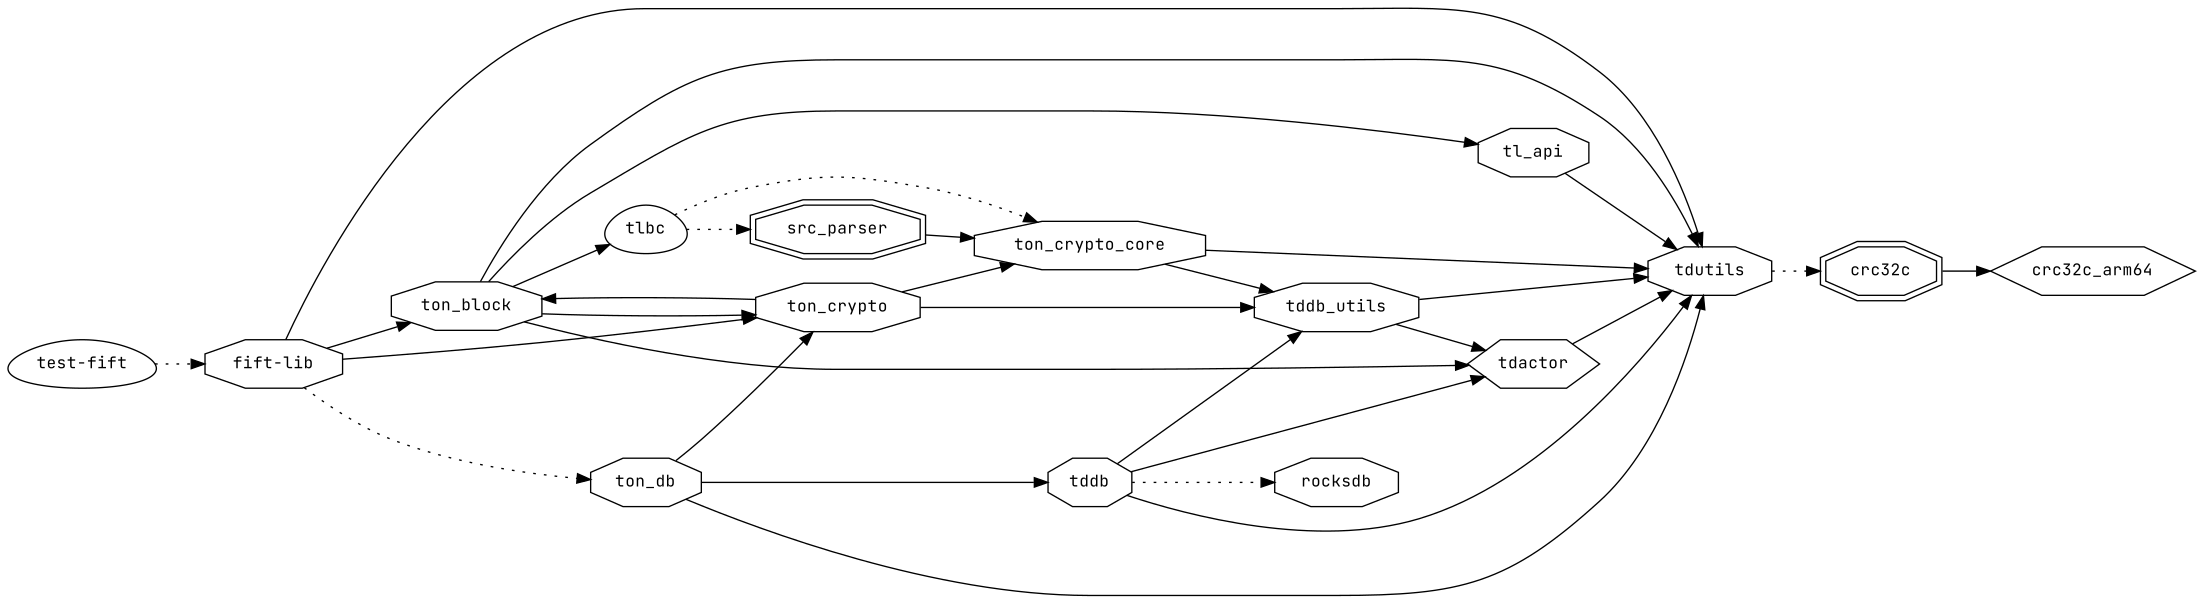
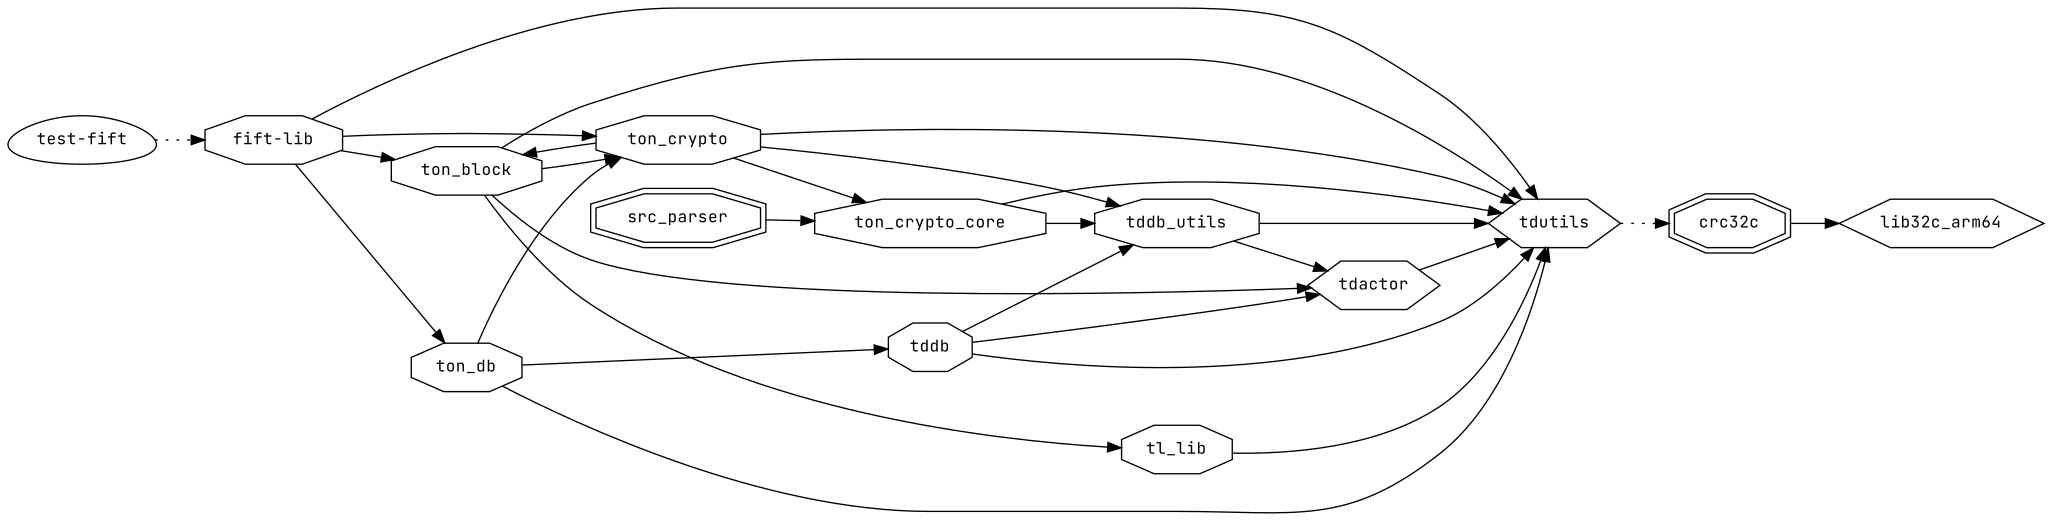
edge "ton_crypto" -> "tdutils": added
node "tl_api": label "tl_api" -> "tl_lib"
node "tlbc": removed
node "tdutils": shape octagon -> hexagon
node "crc32c_arm64": label "crc32c_arm64" -> "lib32c_arm64"
edge "fift-lib" -> "ton_db": style dotted -> solid
node "rocksdb": removed
